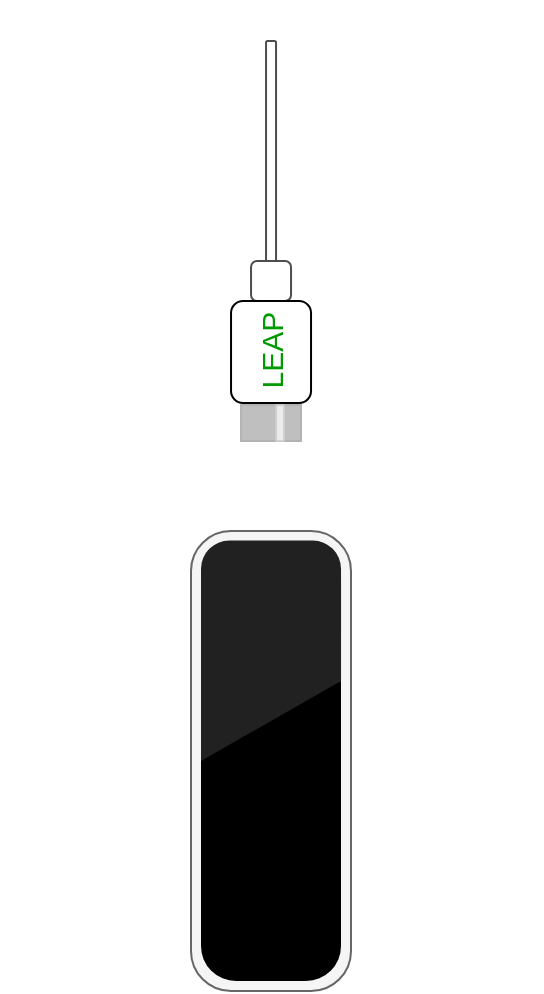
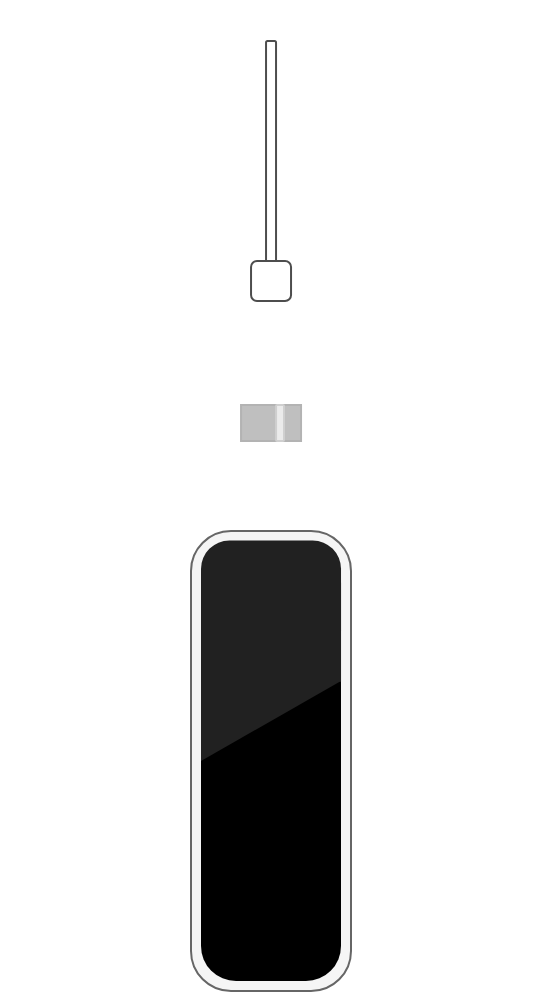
node "LEAP": removed
